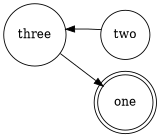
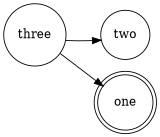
edge "two" -> "three": reversed
